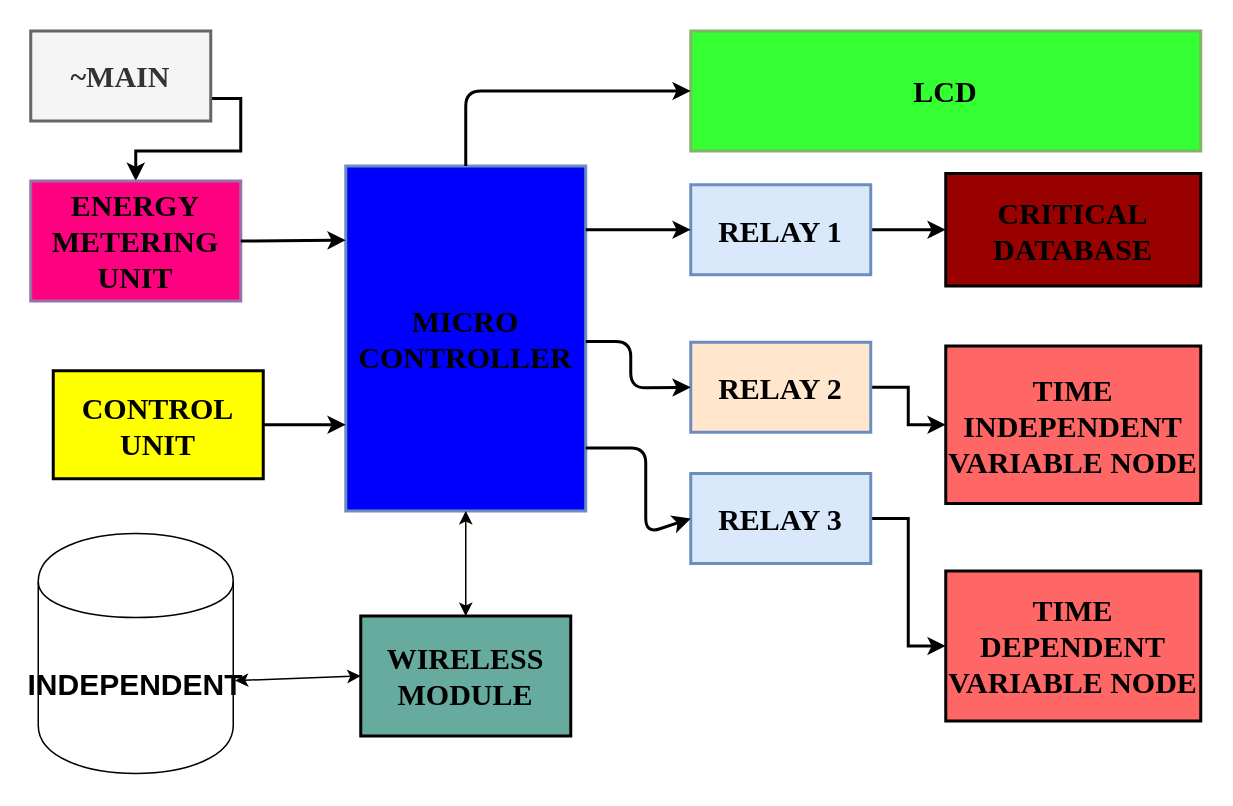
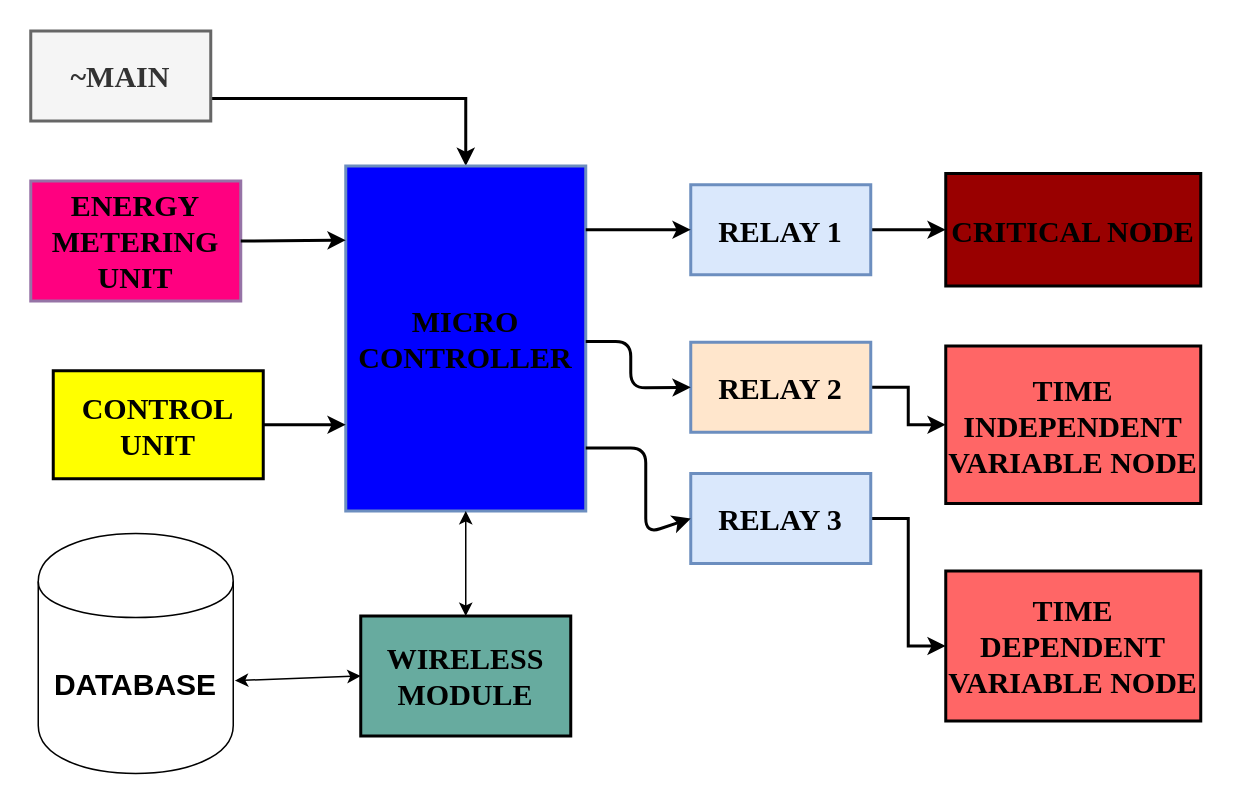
edge "MICRO CONTROLLER" -> "LCD": removed
node "LCD": removed
edge "~MAIN" -> "ENERGY METERING UNIT": now "~MAIN" -> "MICRO CONTROLLER"
node "CRITICAL DATABASE": label "CRITICAL DATABASE" -> "CRITICAL NODE"
node "INDEPENDENT": label "INDEPENDENT" -> "DATABASE"
